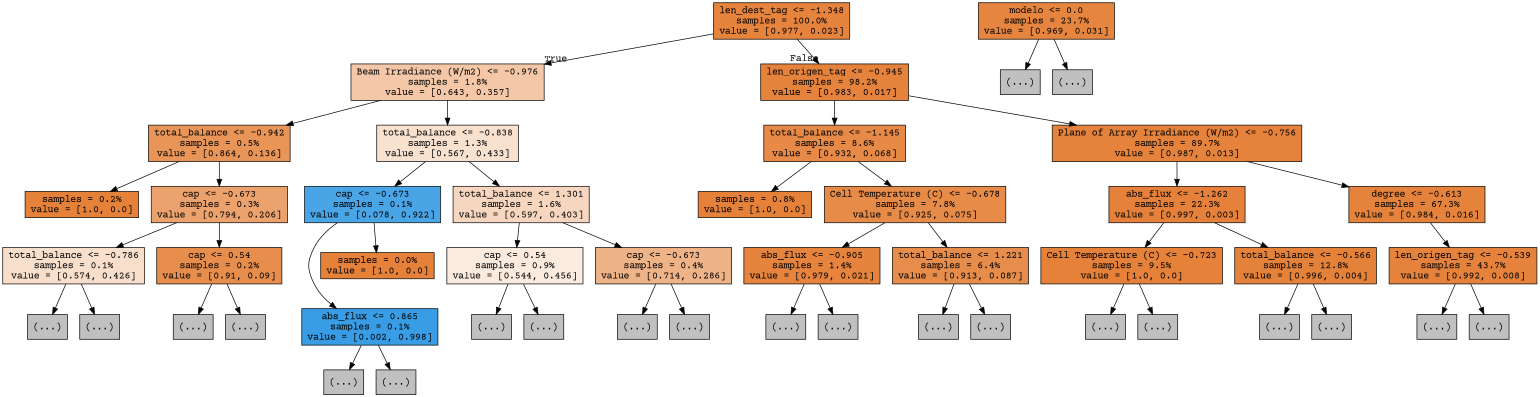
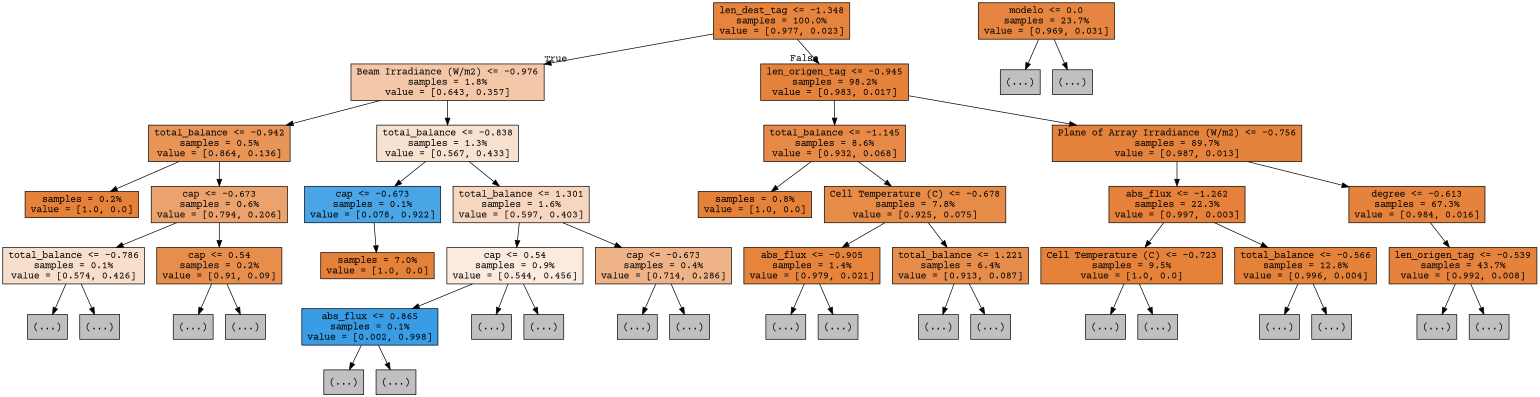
node "cap <= -0.673 samples = 0.3% value = [0.794, 0.206]": label "cap <= -0.673 samples = 0.3% value = [0.794, 0.206]" -> "cap <= -0.673 samples = 0.6% value = [0.794, 0.206]"
edge "cap <= -0.673 samples = 0.1% value = [0.078, 0.922]" -> "abs_flux <= 0.865 samples = 0.1% value = [0.002, 0.998]": now "cap <= 0.54 samples = 0.9% value = [0.544, 0.456]" -> "abs_flux <= 0.865 samples = 0.1% value = [0.002, 0.998]"
node "samples = 0.0% value = [1.0, 0.0]": label "samples = 0.0% value = [1.0, 0.0]" -> "samples = 7.0% value = [1.0, 0.0]"
